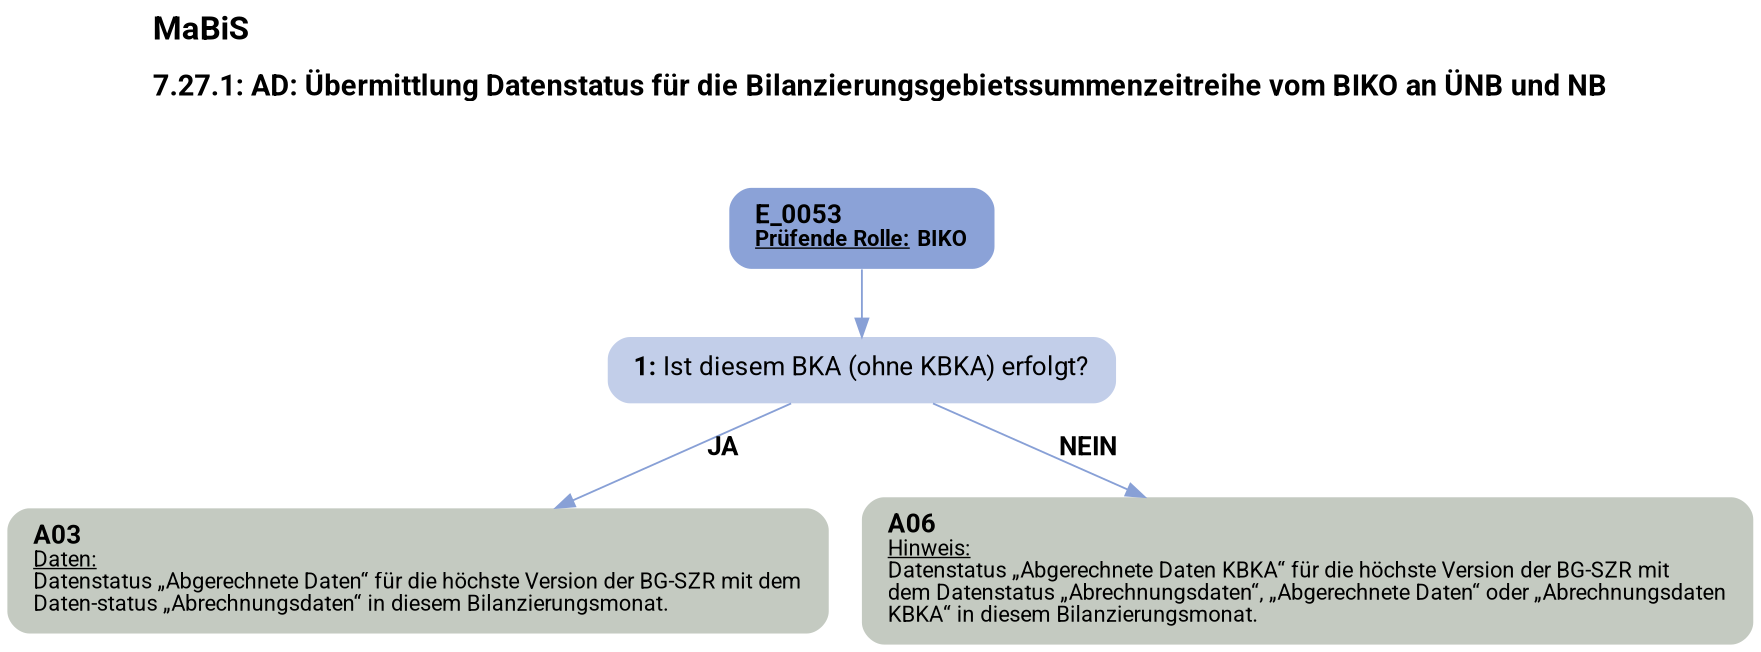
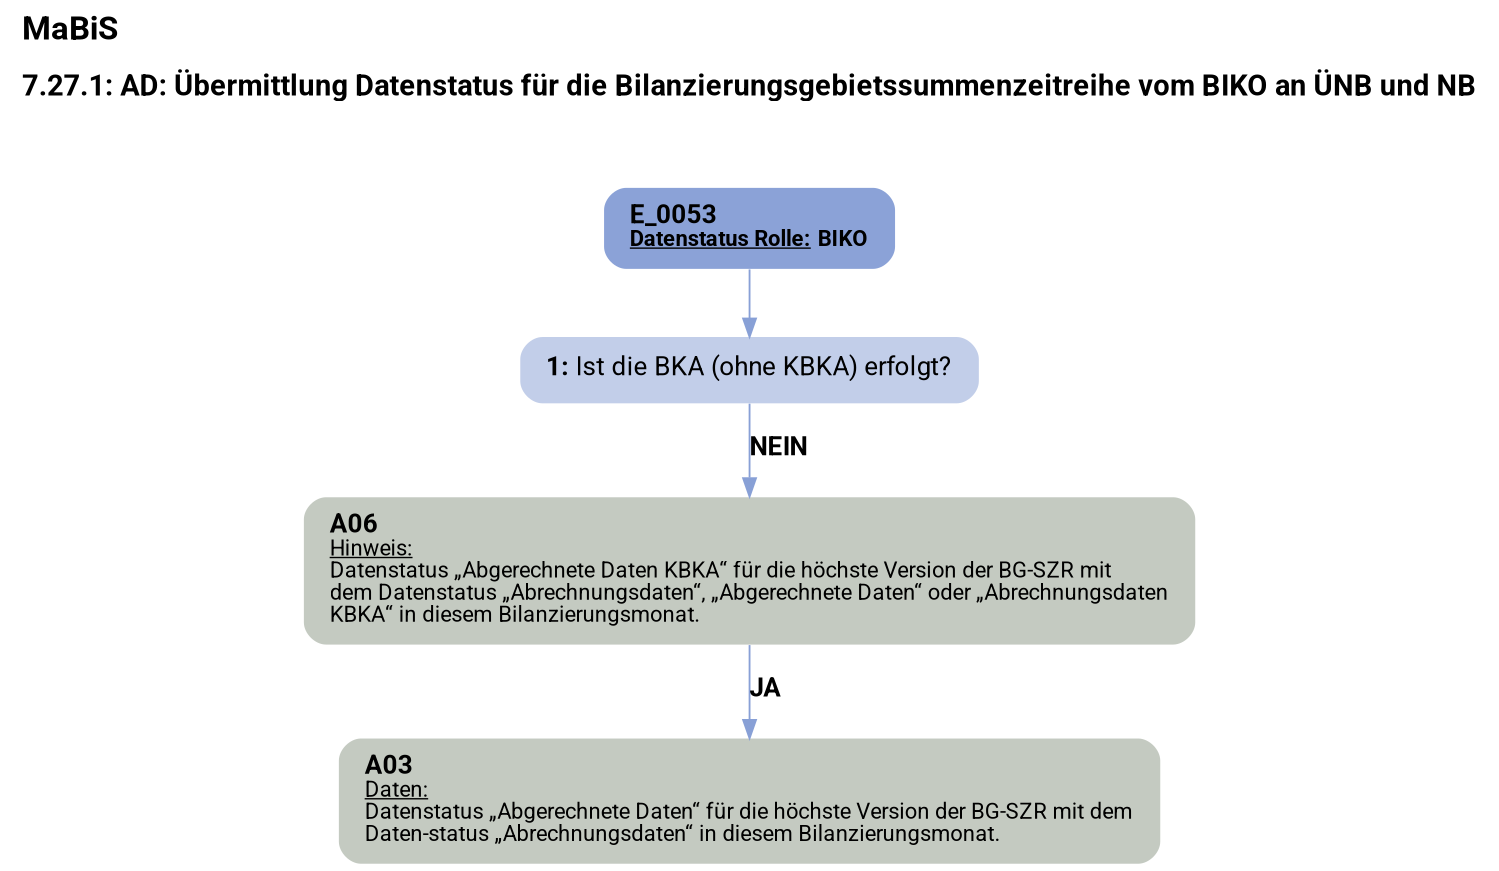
node "E_0053": text "Prüfende Rolle:" -> "Datenstatus Rolle:"
node "1:": text "Ist diesem BKA (ohne KBKA) erfolgt?" -> "Ist die BKA (ohne KBKA) erfolgt?"
edge "1:" -> "A03": now "A06" -> "A03"
